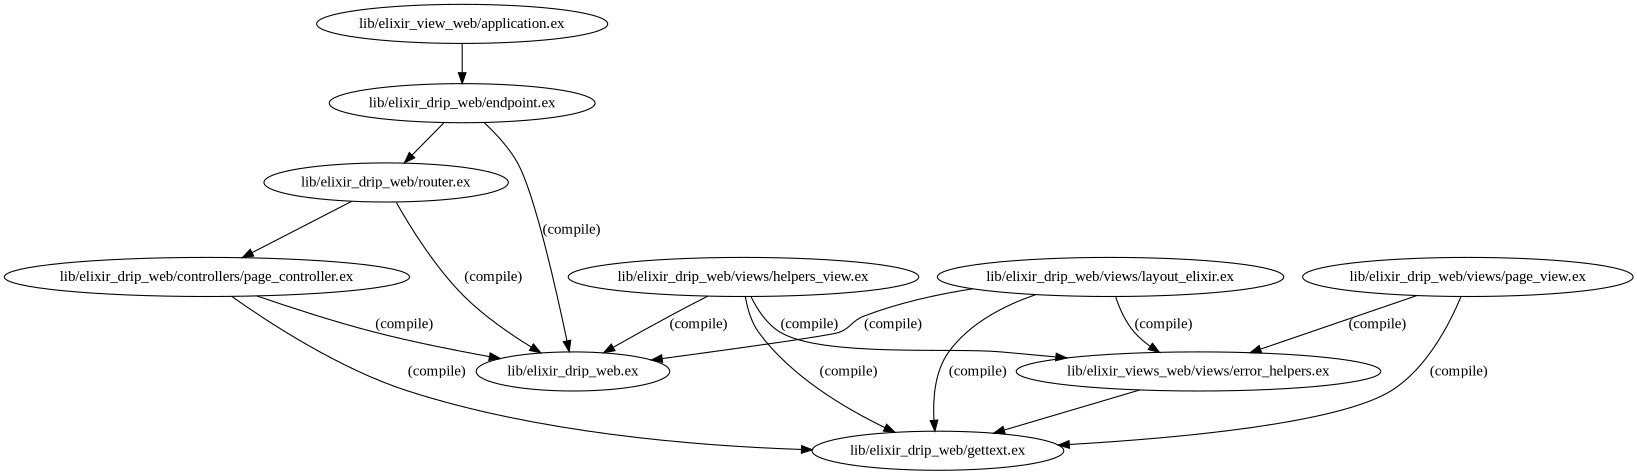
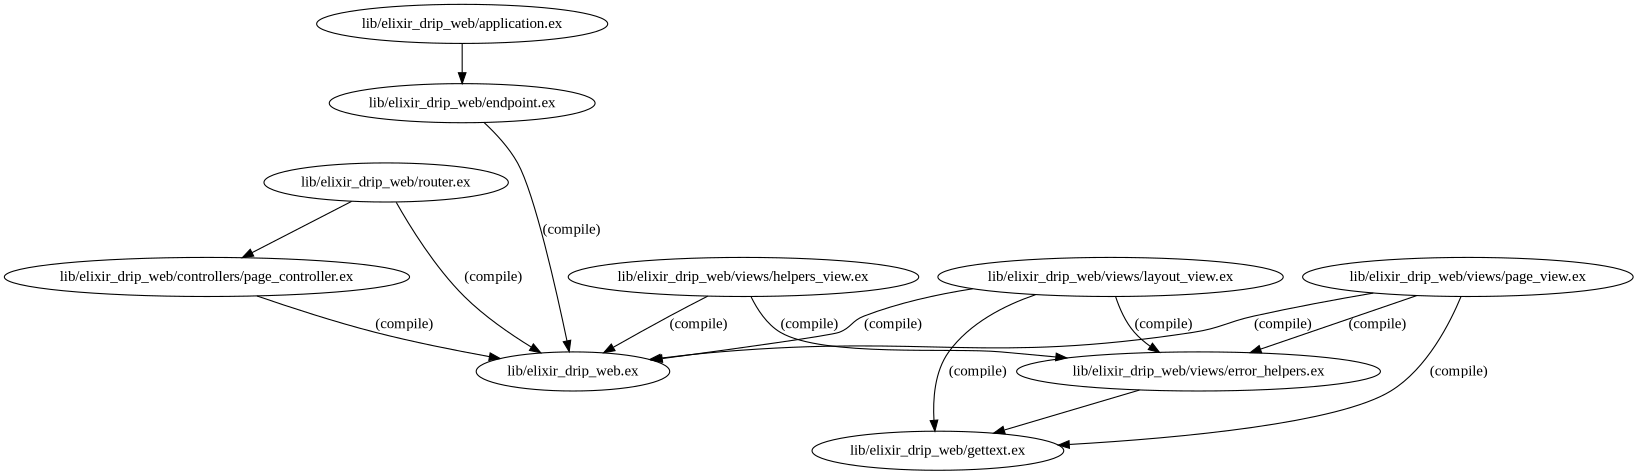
node "lib/elixir_view_web/application.ex": label "lib/elixir_view_web/application.ex" -> "lib/elixir_drip_web/application.ex"
edge "lib/elixir_drip_web/endpoint.ex" -> "lib/elixir_drip_web/router.ex": removed
node "lib/elixir_drip_web/views/layout_elixir.ex": label "lib/elixir_drip_web/views/layout_elixir.ex" -> "lib/elixir_drip_web/views/layout_view.ex"
edge "lib/elixir_drip_web/views/page_view.ex" -> "lib/elixir_drip_web.ex": added, label "(compile)"
node "lib/elixir_views_web/views/error_helpers.ex": label "lib/elixir_views_web/views/error_helpers.ex" -> "lib/elixir_drip_web/views/error_helpers.ex"
edge "lib/elixir_drip_web/views/helpers_view.ex" -> "lib/elixir_drip_web/gettext.ex": removed, label "(compile)"
edge "lib/elixir_drip_web/controllers/page_controller.ex" -> "lib/elixir_drip_web/gettext.ex": removed, label "(compile)"
